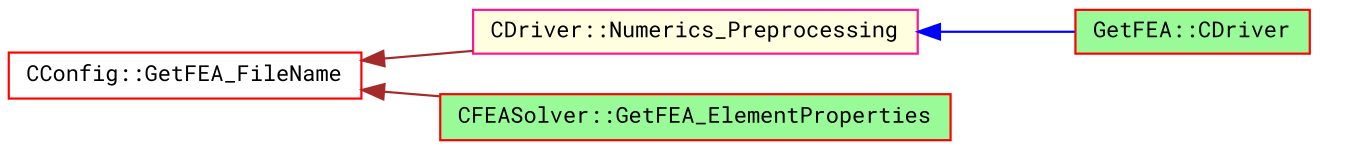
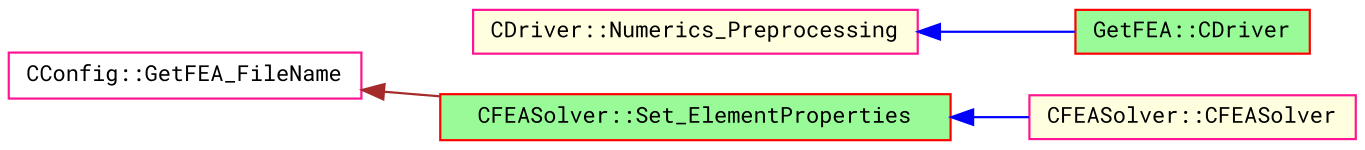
edge "CDriver::Numerics_Preprocessing" -> "CConfig::GetFEA_FileName": removed
node "CConfig::GetFEA_FileName": color red -> deeppink
node "CFEASolver::GetFEA_ElementProperties": label "CFEASolver::GetFEA_ElementProperties" -> "CFEASolver::Set_ElementProperties"
node "CFEASolver::CFEASolver": added
